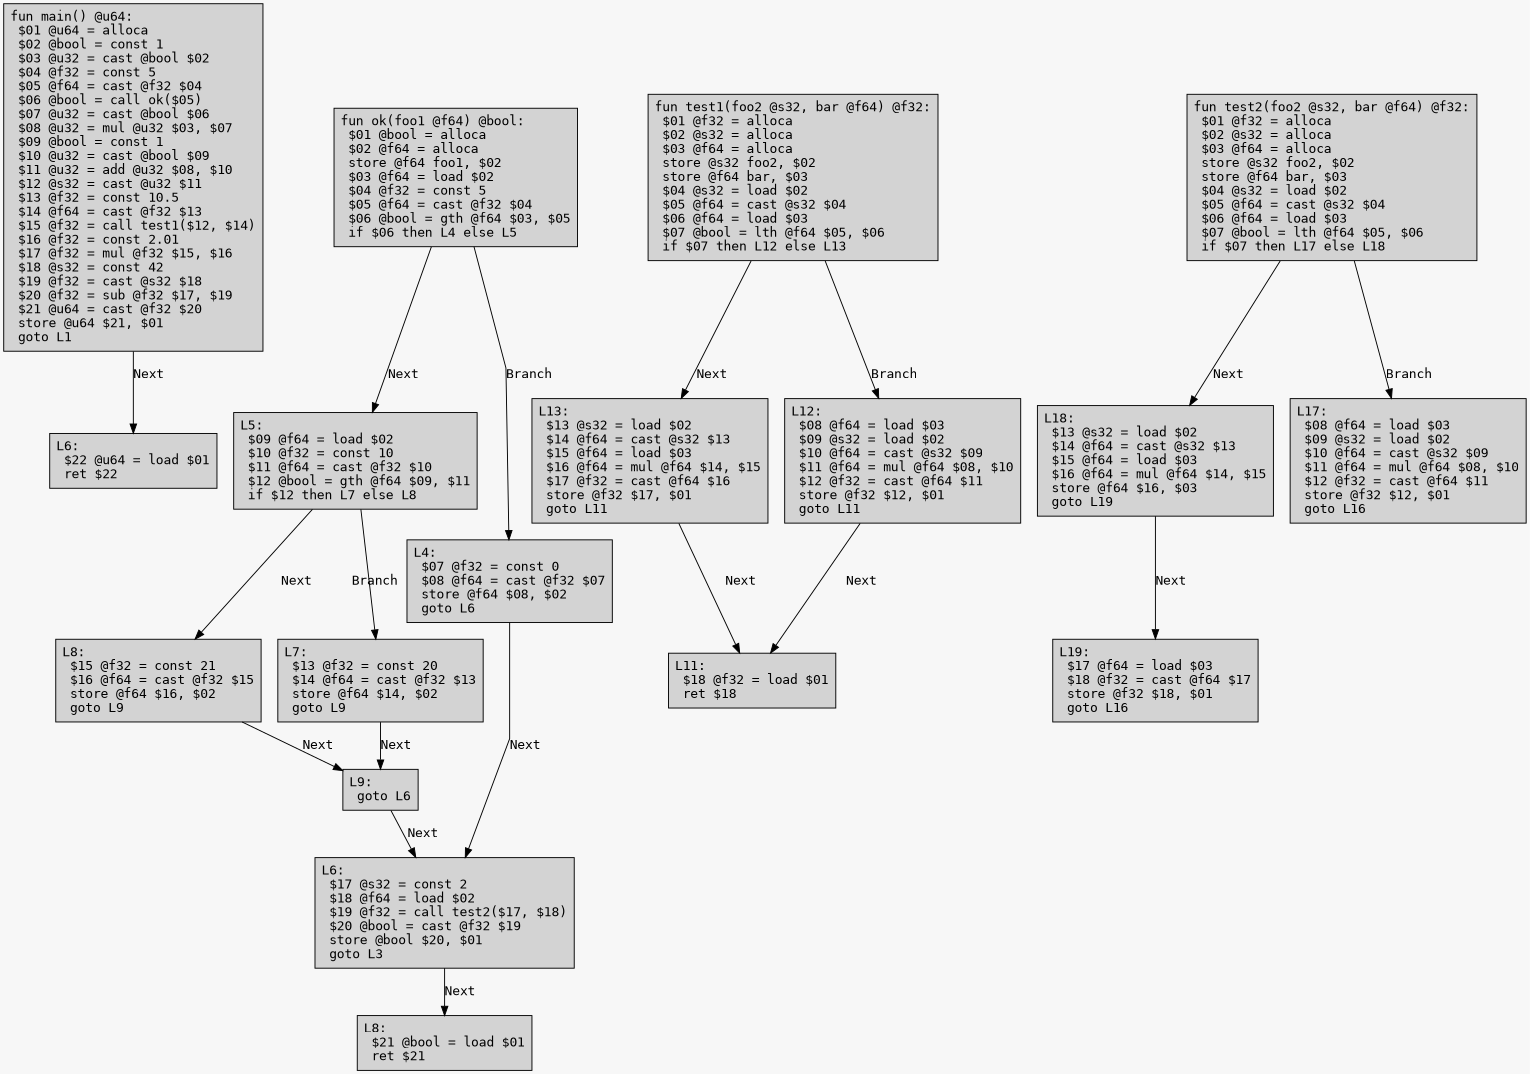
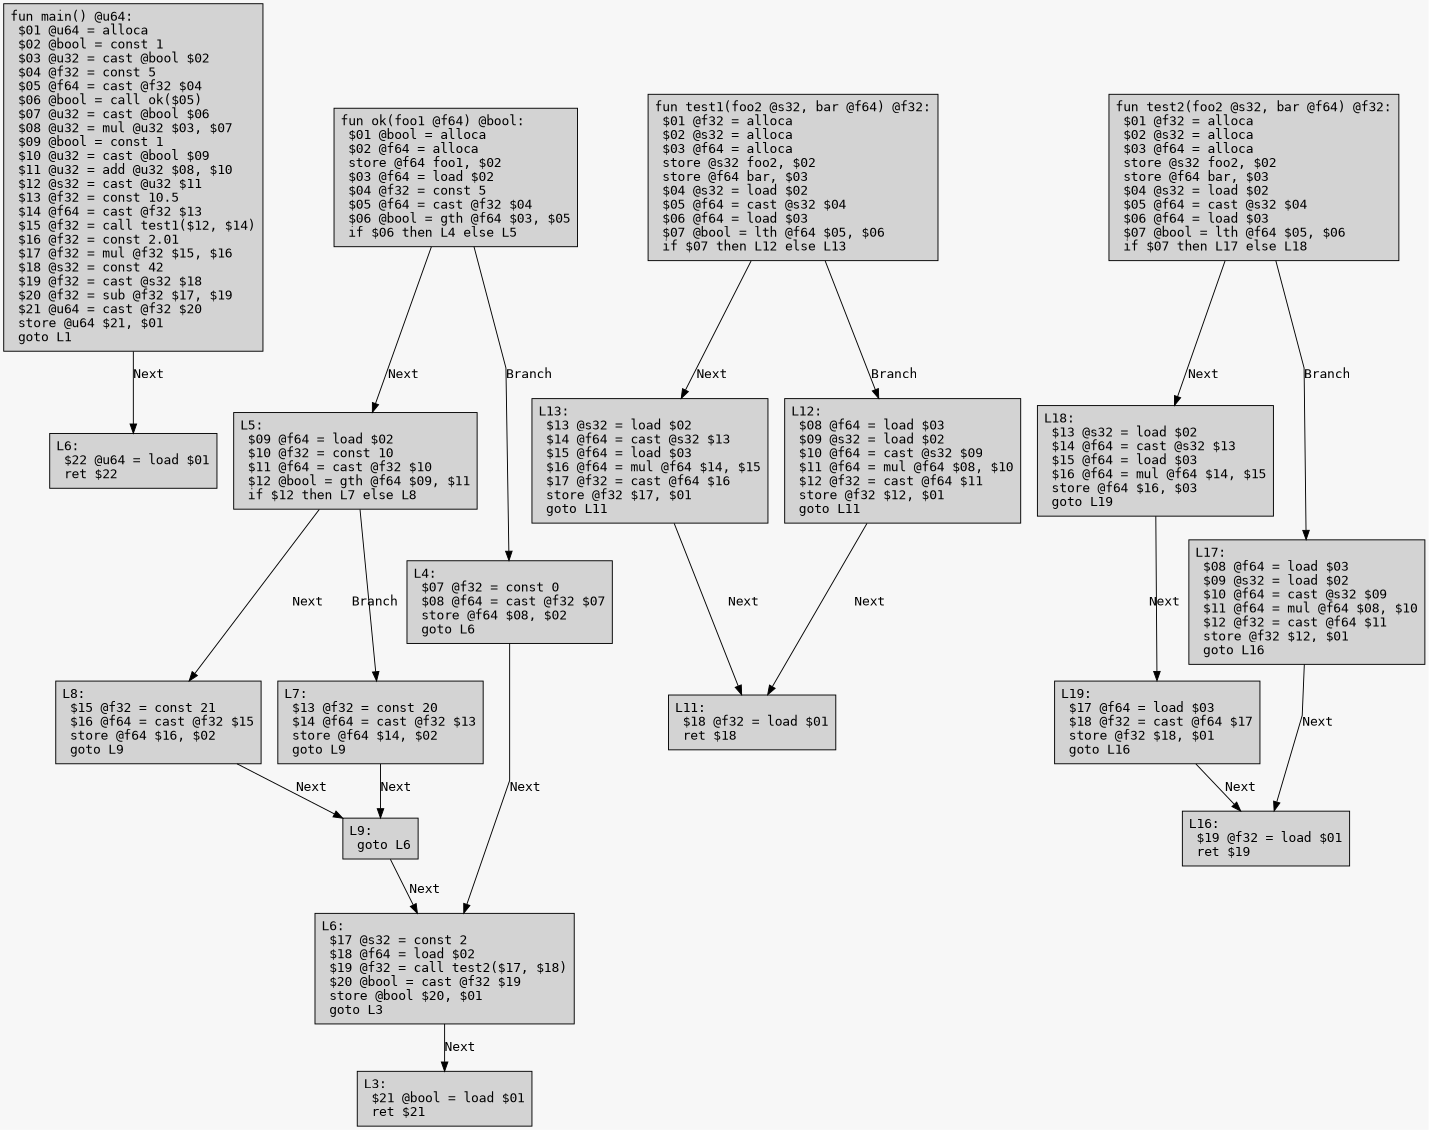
node "L16: $19 @f32 = load $01 ret $19": added
node "L8: $21 @bool = load $01 ret $21": label "L8: $21 @bool = load $01 ret $21" -> "L3: $21 @bool = load $01 ret $21"
